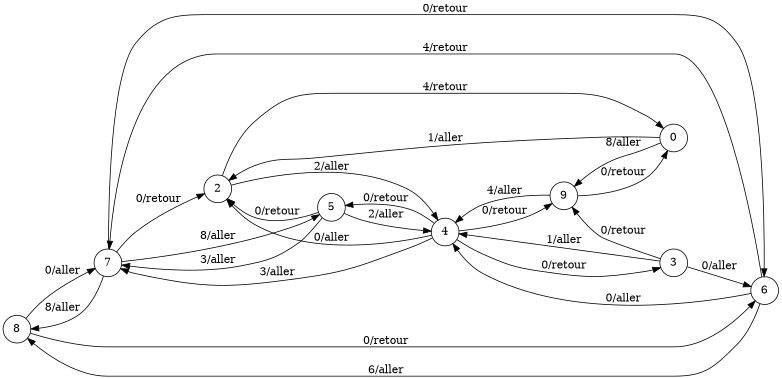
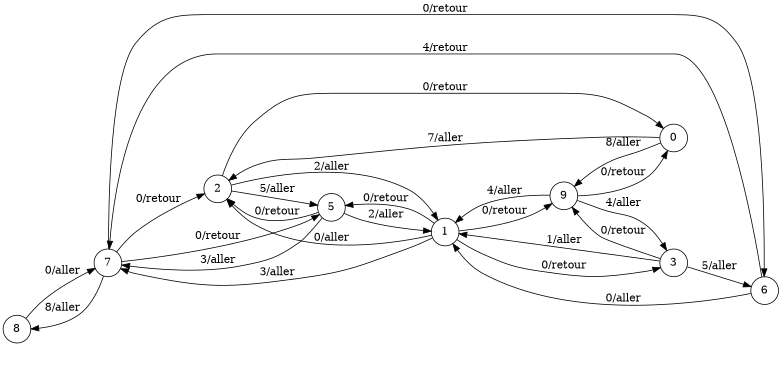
edge "2" -> "0": label "4/retour" -> "0/retour"
edge "0" -> "2": label "1/aller" -> "7/aller"
edge "2" -> "5": added, label "5/aller"
edge "9" -> "3": added, label "4/aller"
node "4": label "4" -> "1"
edge "7" -> "5": label "8/aller" -> "0/retour"
edge "3" -> "6": label "0/aller" -> "5/aller"
edge "8" -> "6": removed, label "0/retour"
edge "6" -> "8": removed, label "6/aller"
